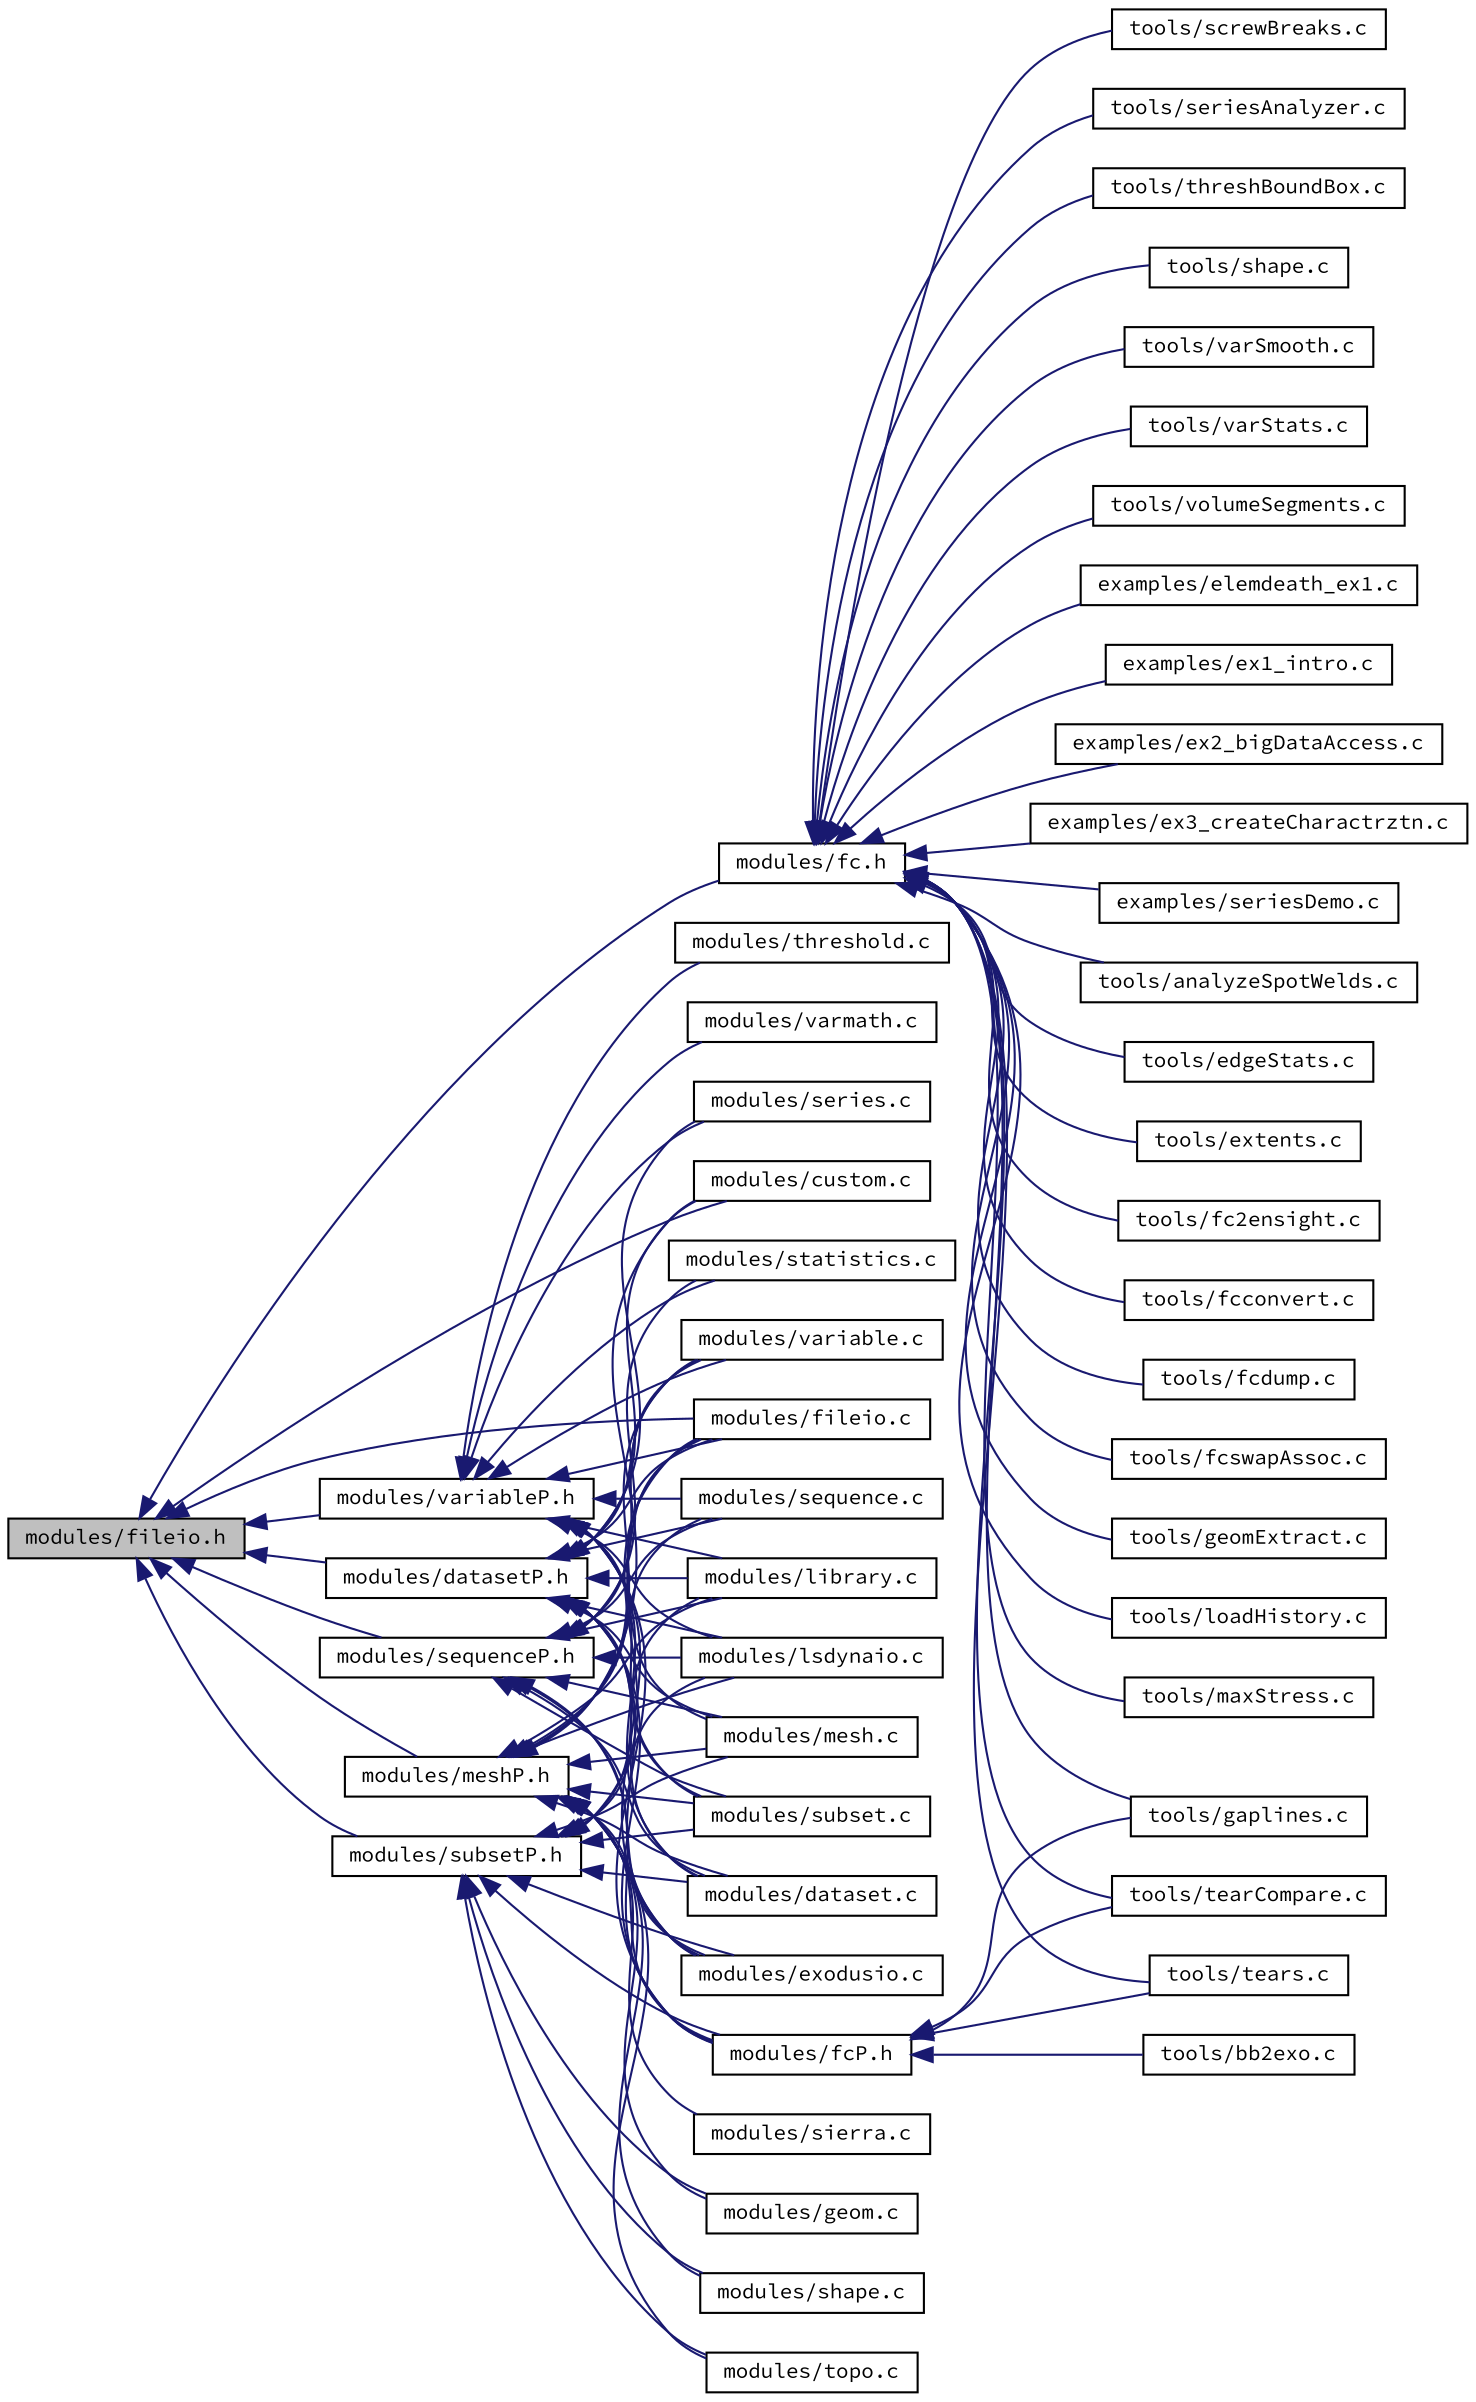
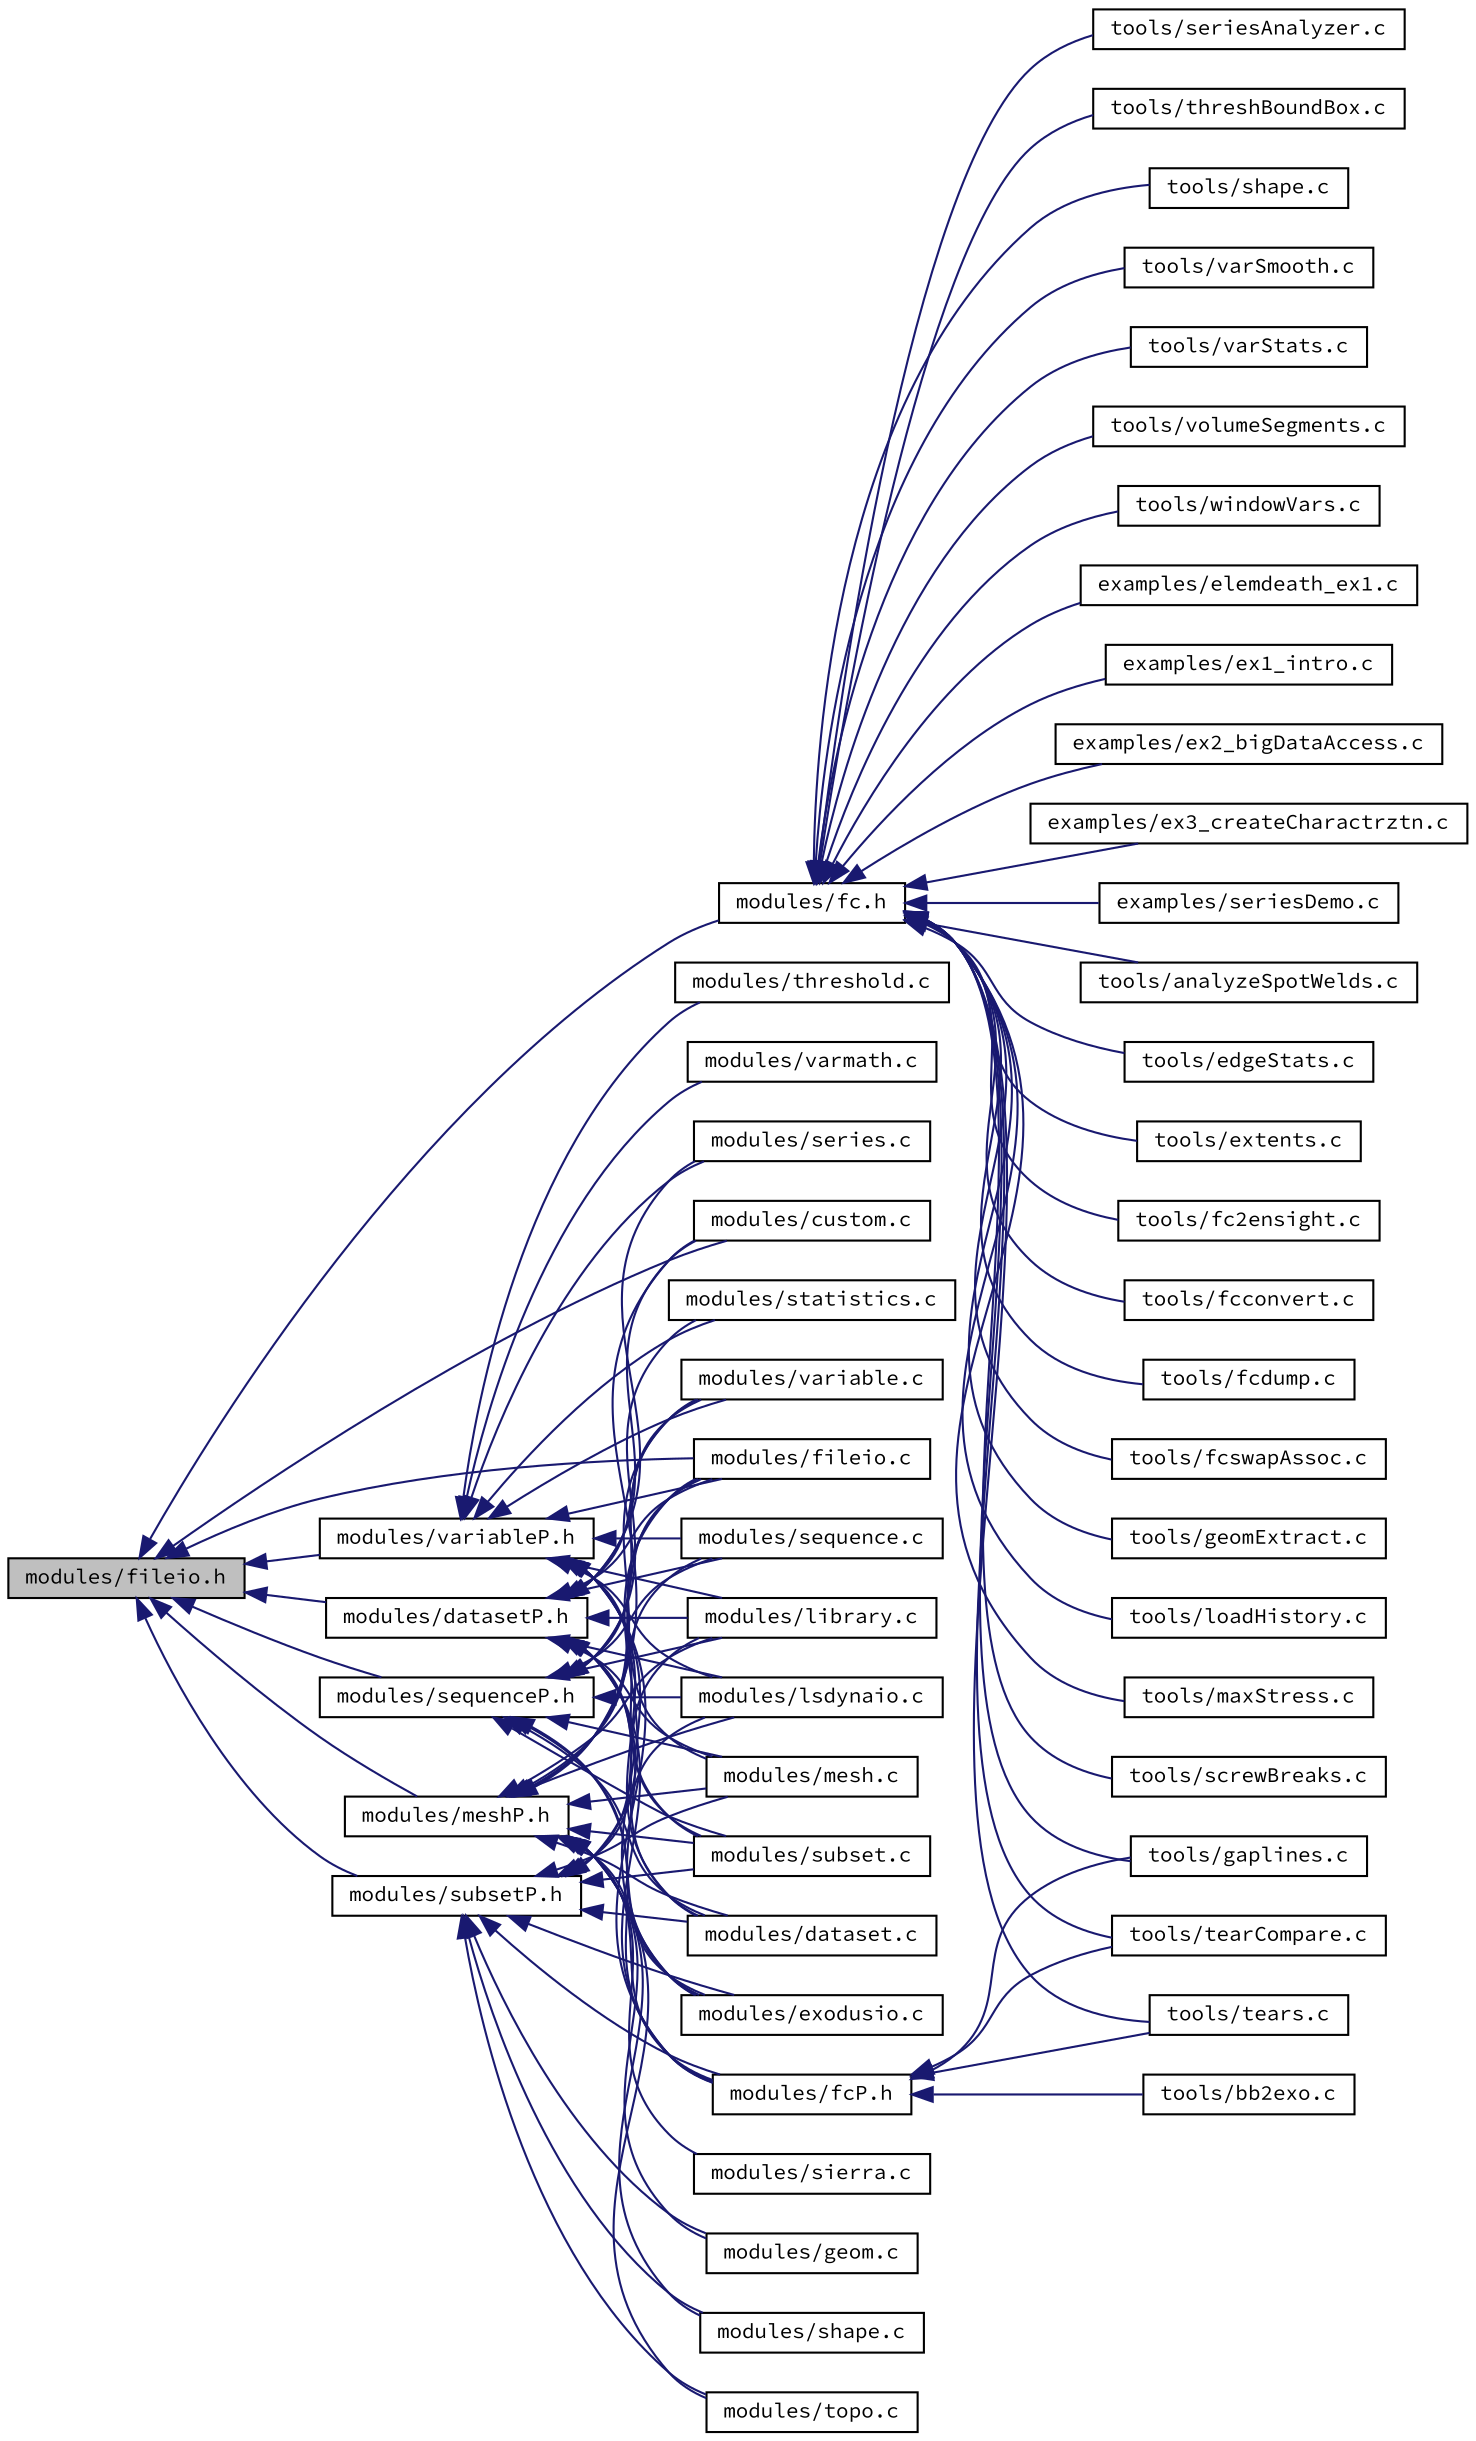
node "tools/windowVars.c": added
